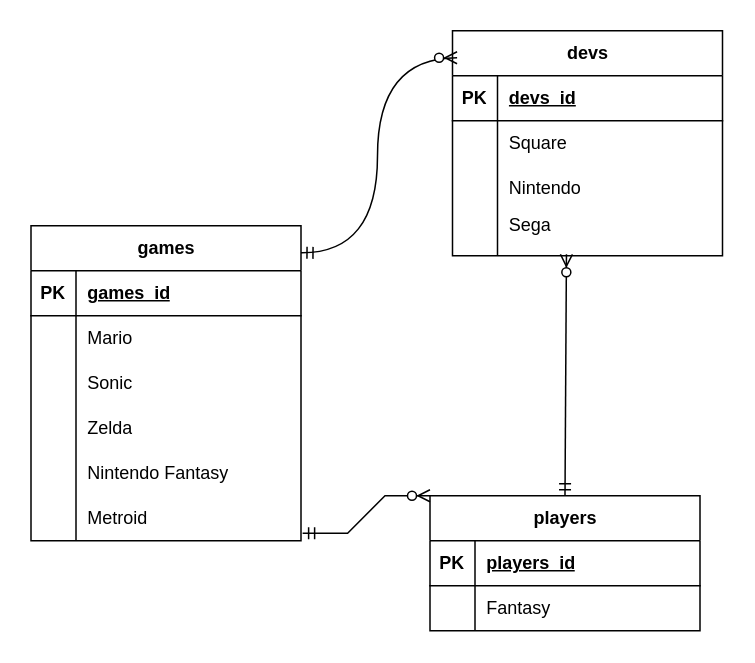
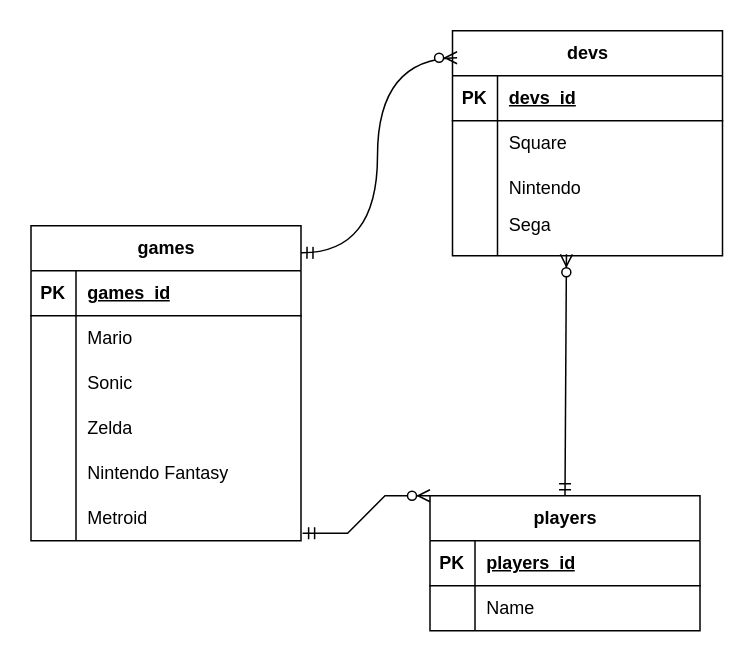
node "Fantasy": label "Fantasy" -> "Name"
